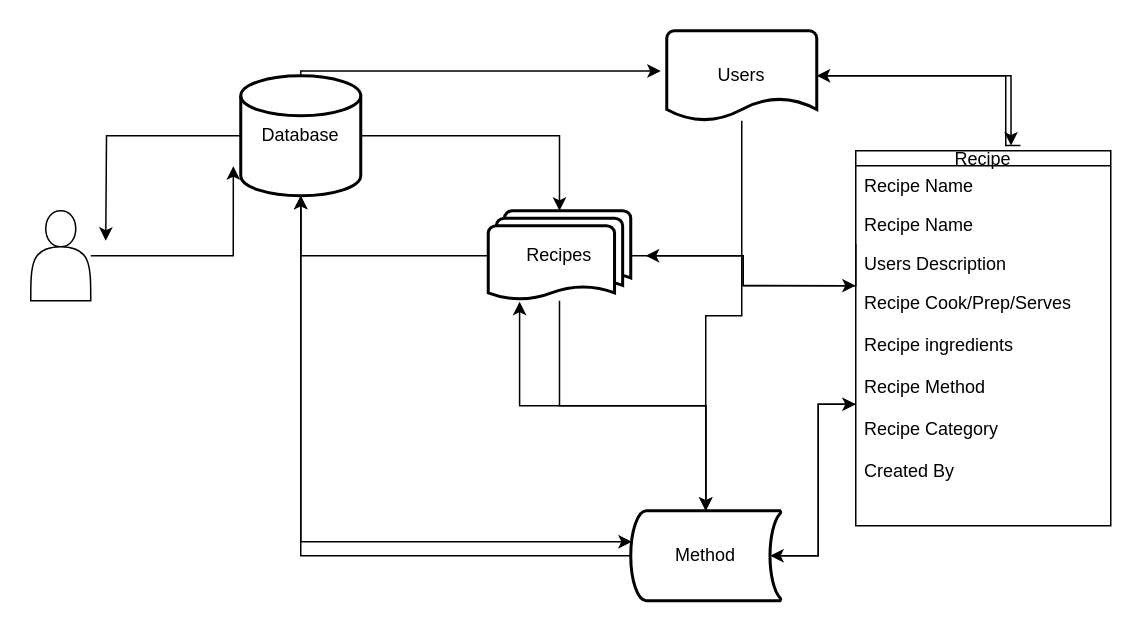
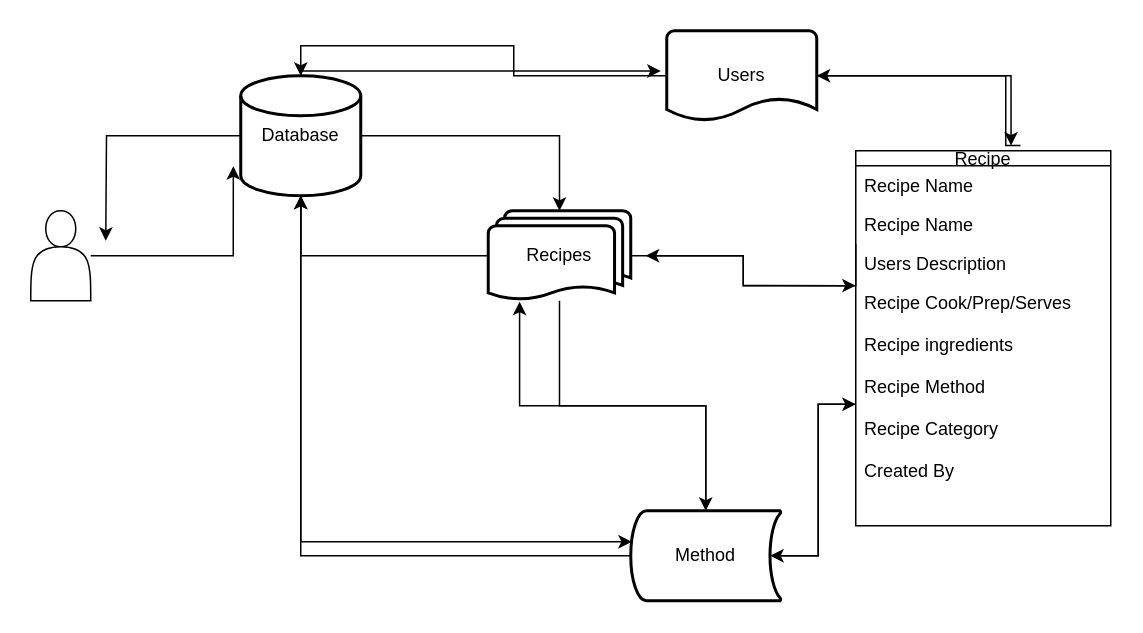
edge "Users" -> "Method": now "Users" -> "Database"
